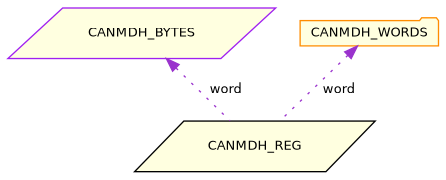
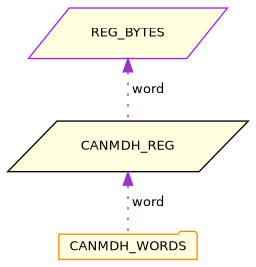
node "CANMDH_BYTES": label "CANMDH_BYTES" -> "REG_BYTES"
edge "CANMDH_REG" -> "CANMDH_WORDS": reversed
